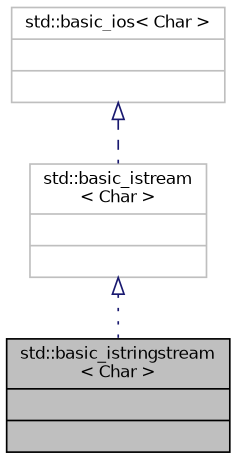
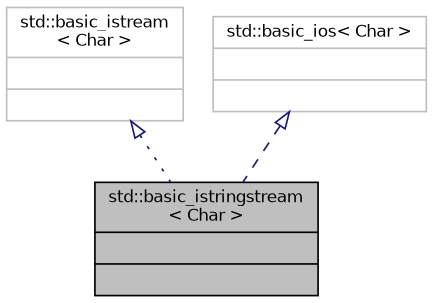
edge "std::basic_istream" -> "std::basic_ios< Char >": now "std::basic_istringstream" -> "std::basic_ios< Char >"
